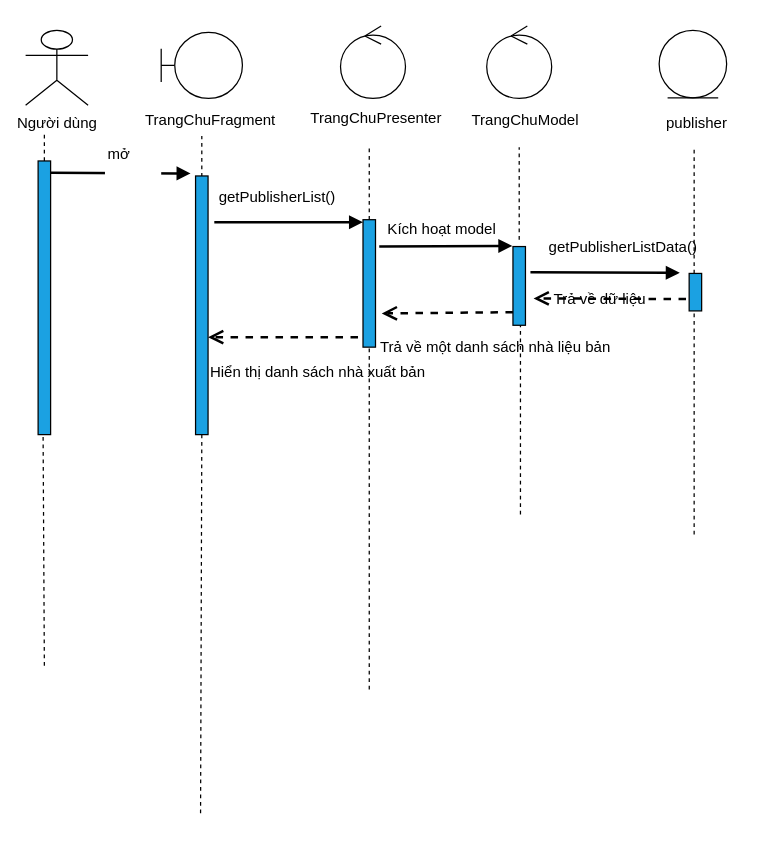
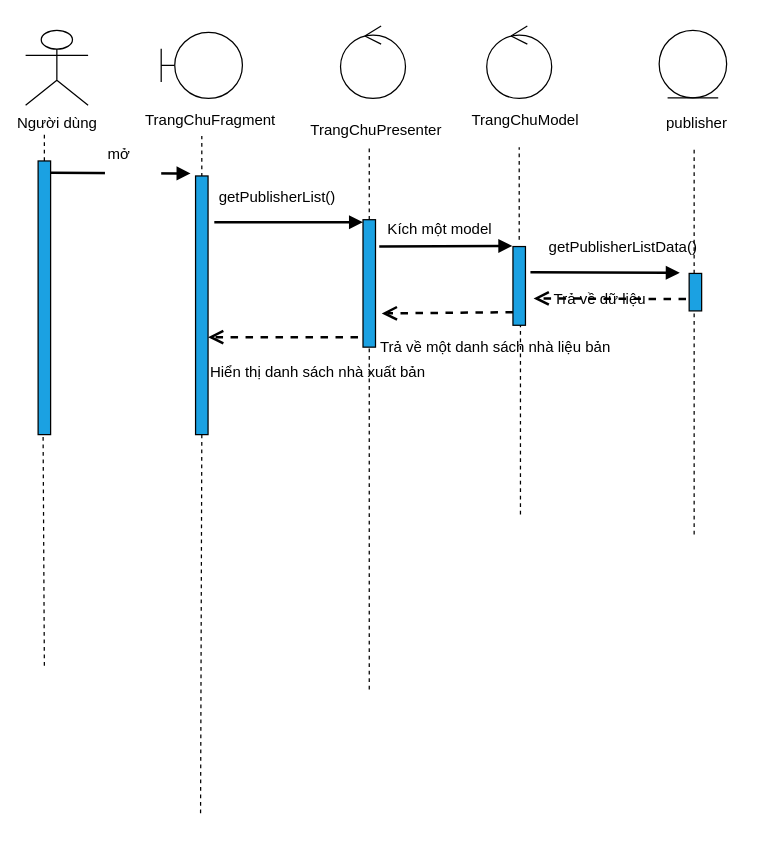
node "TrangChuPresenter": moved (379, 118) -> (379, 130)
node "Kích hoạt model": label "Kích hoạt model" -> "Kích một model"
